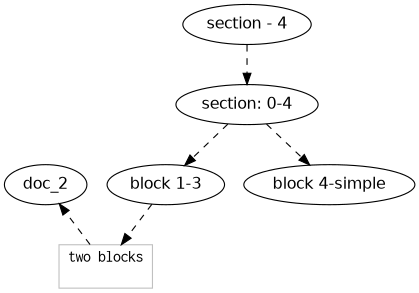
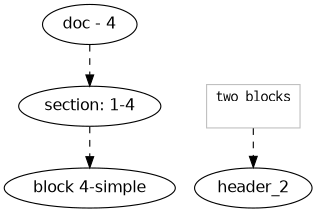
node "section - 4": label "section - 4" -> "doc - 4"
node "section: 0-4": label "section: 0-4" -> "section: 1-4"
node "doc_2": label "doc_2" -> "header_2"
node "block 1-3": removed
